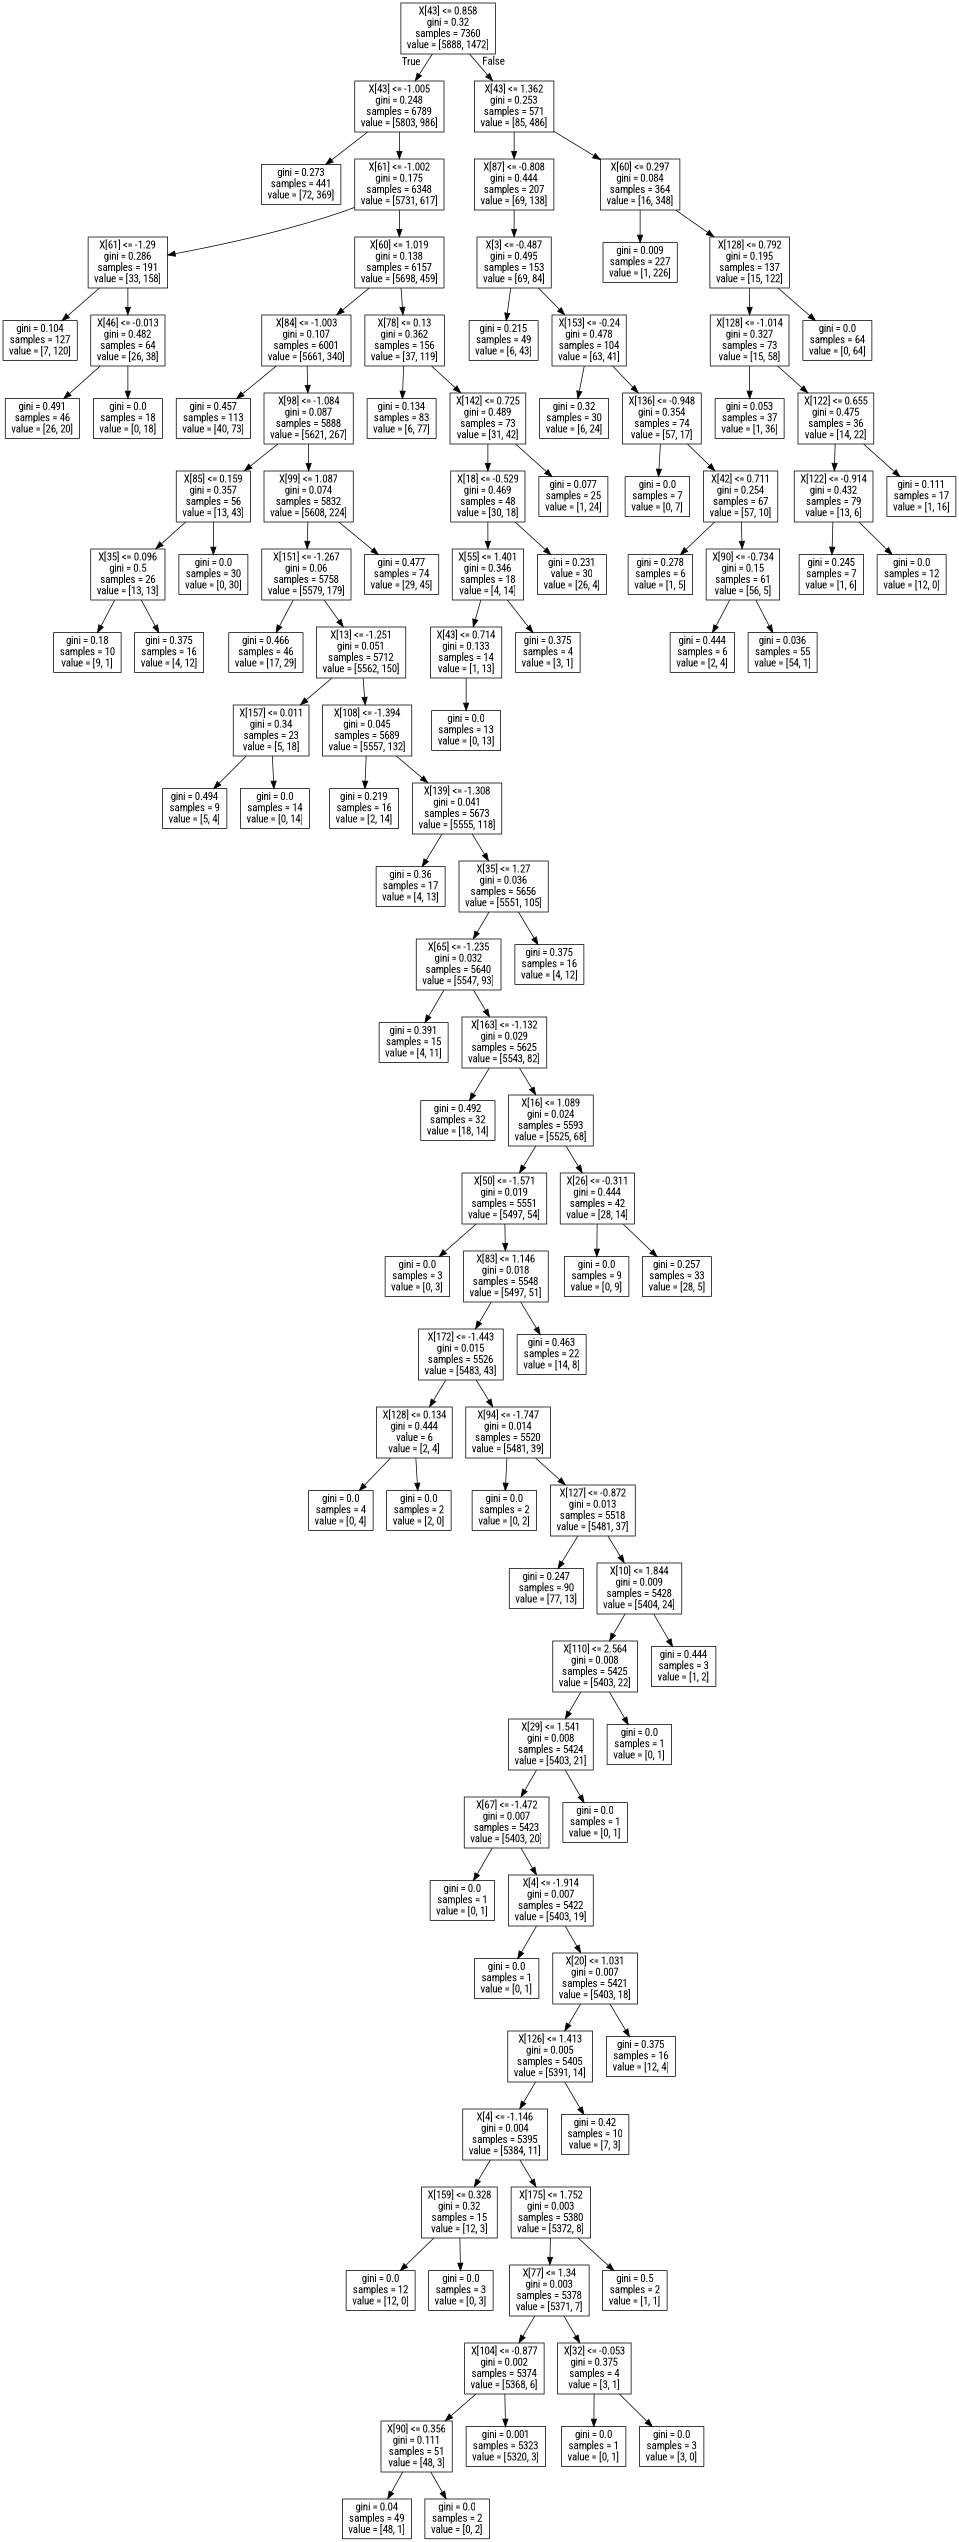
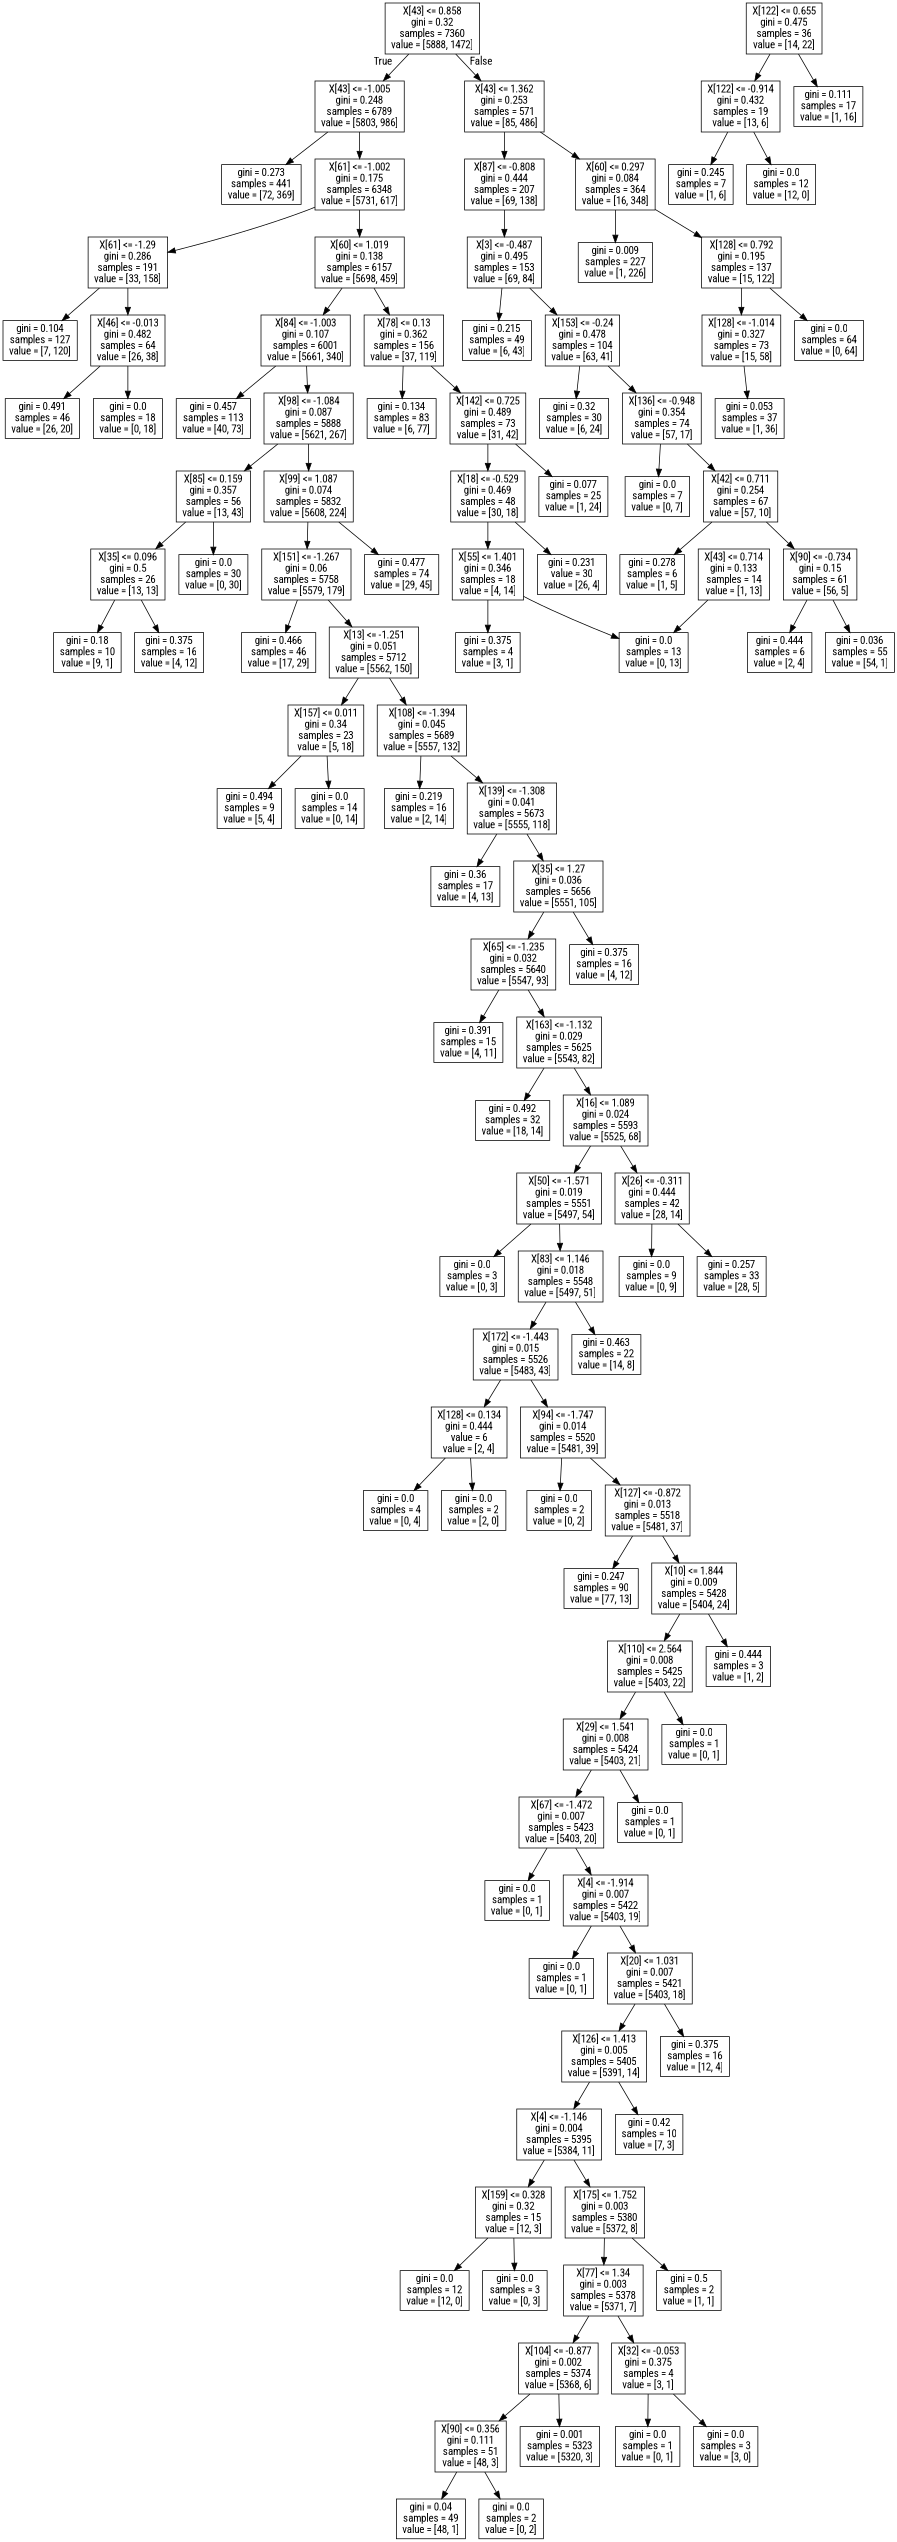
edge "X[128] <= -1.014 gini = 0.327 samples = 73 value = [15, 58]" -> "X[122] <= 0.655 gini = 0.475 samples = 36 value = [14, 22]": removed
node "X[122] <= -0.914 gini = 0.432 samples = 79 value = [13, 6]": label "X[122] <= -0.914 gini = 0.432 samples = 79 value = [13, 6]" -> "X[122] <= -0.914 gini = 0.432 samples = 19 value = [13, 6]"
edge "X[55] <= 1.401 gini = 0.346 samples = 18 value = [4, 14]" -> "X[43] <= 0.714 gini = 0.133 samples = 14 value = [1, 13]": now "X[55] <= 1.401 gini = 0.346 samples = 18 value = [4, 14]" -> "gini = 0.0 samples = 13 value = [0, 13]"
